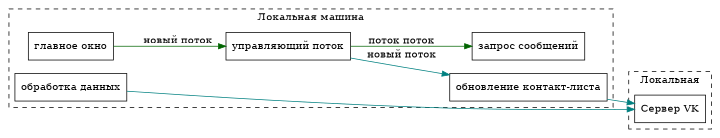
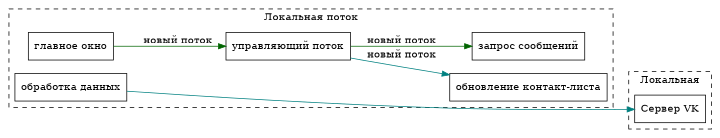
cluster "Локальная машина": label "Локальная машина" -> "Локальная поток"
edge "управляющий поток" -> "запрос сообщений": label " поток поток" -> " новый поток"
edge "обновление контакт-листа" -> "Сервер VK": removed
